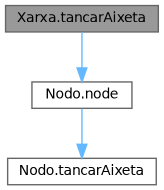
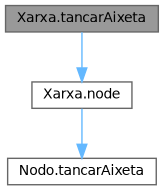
node "Nodo.node": label "Nodo.node" -> "Xarxa.node"
